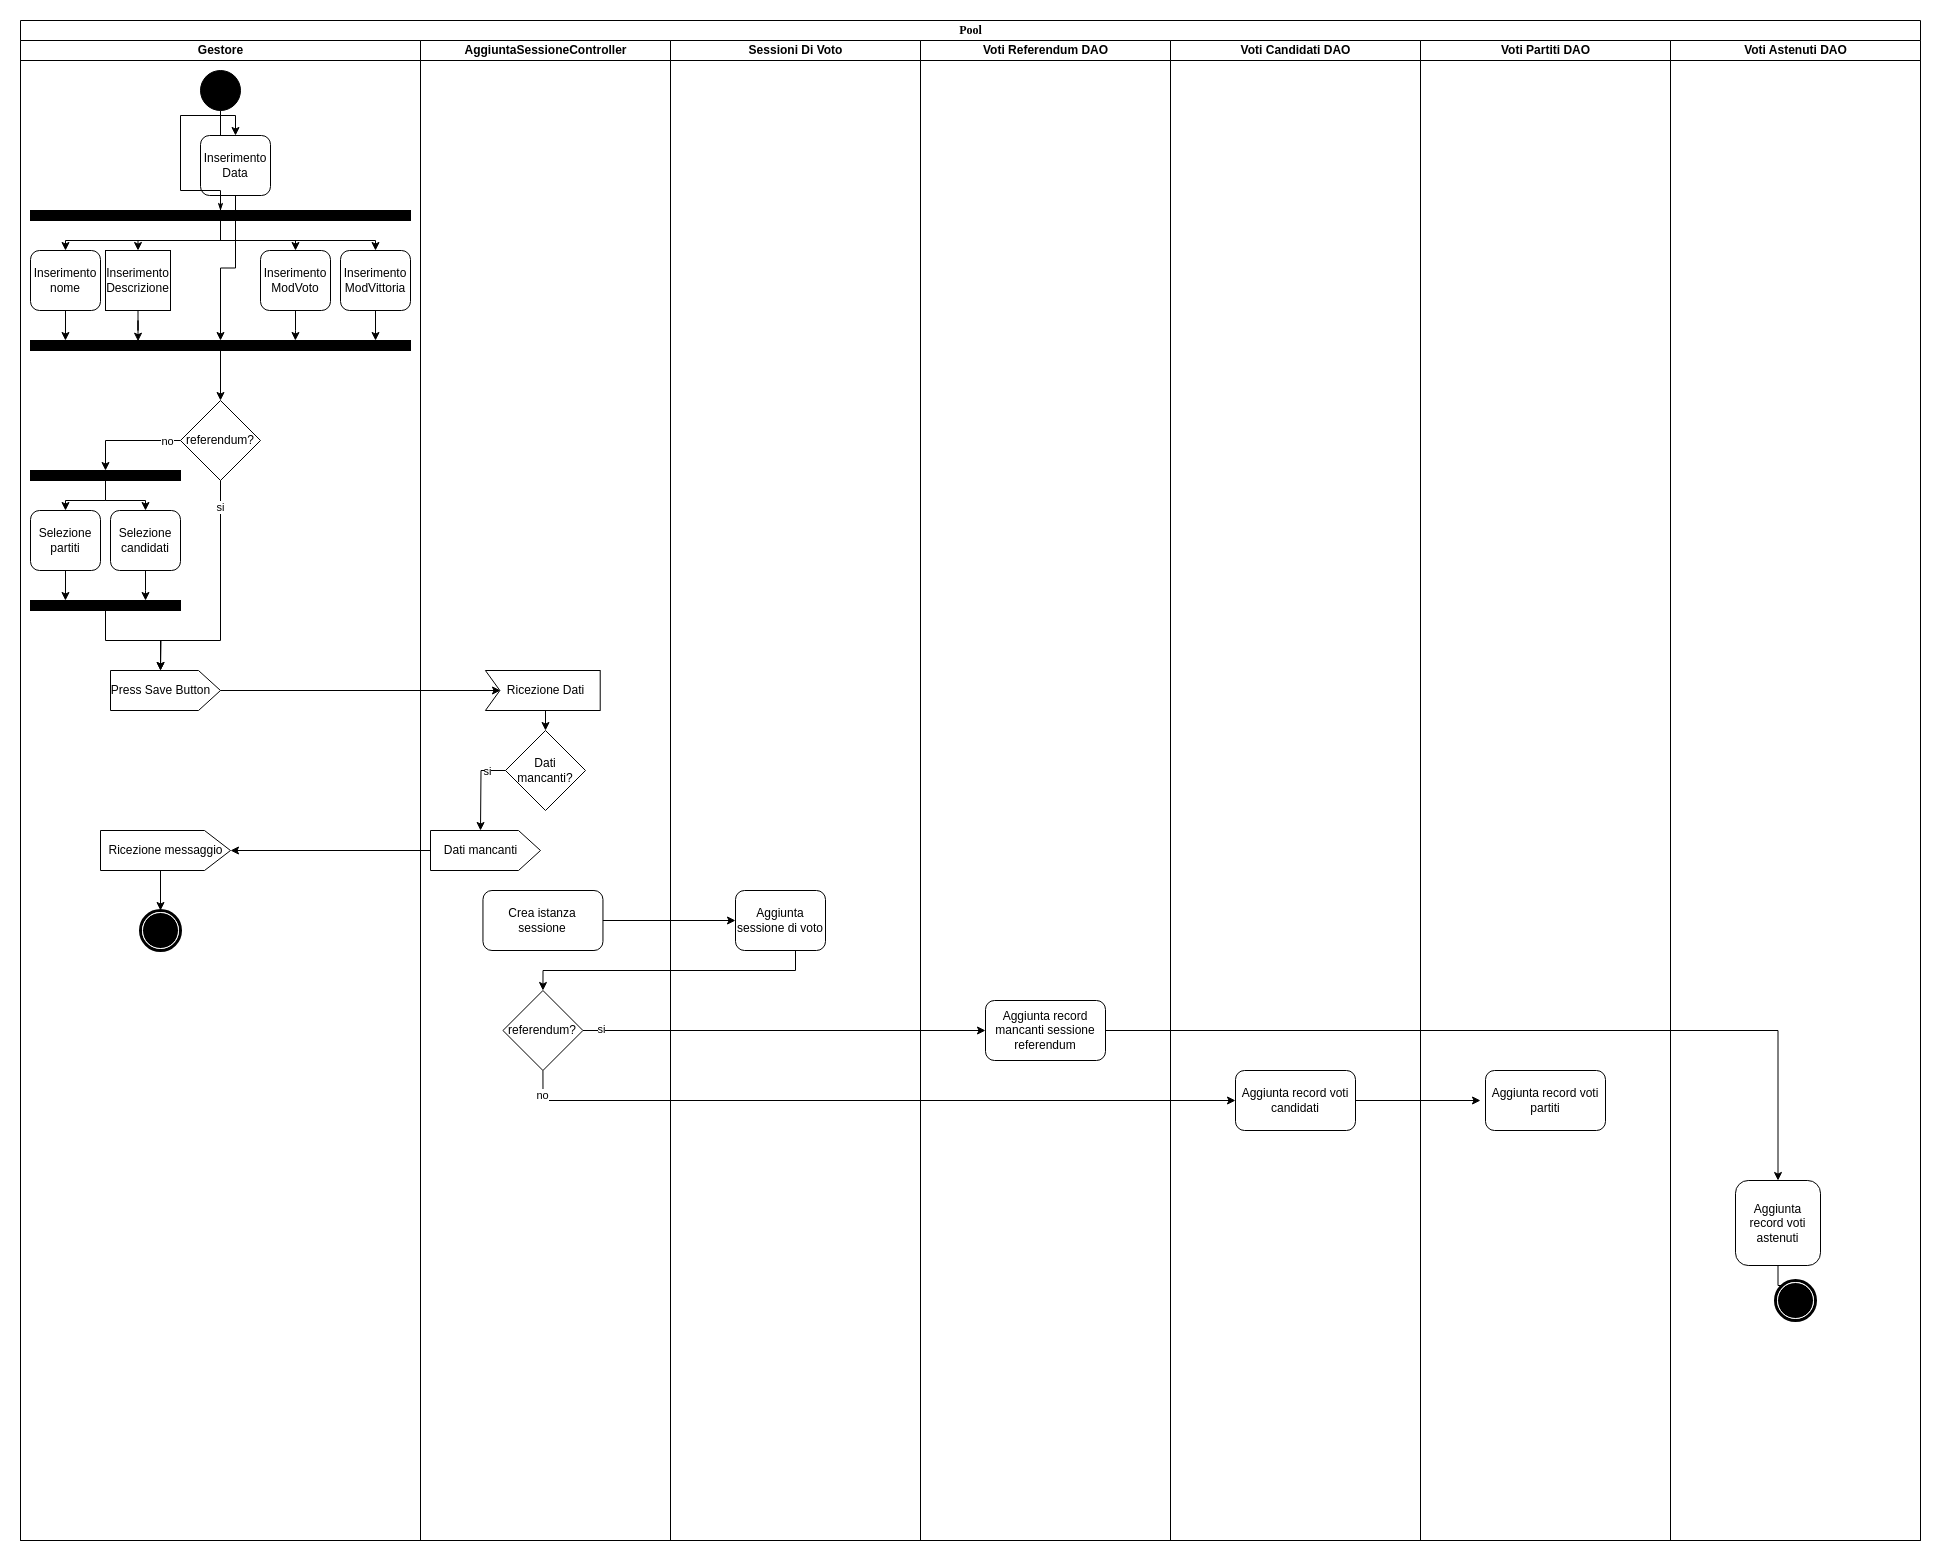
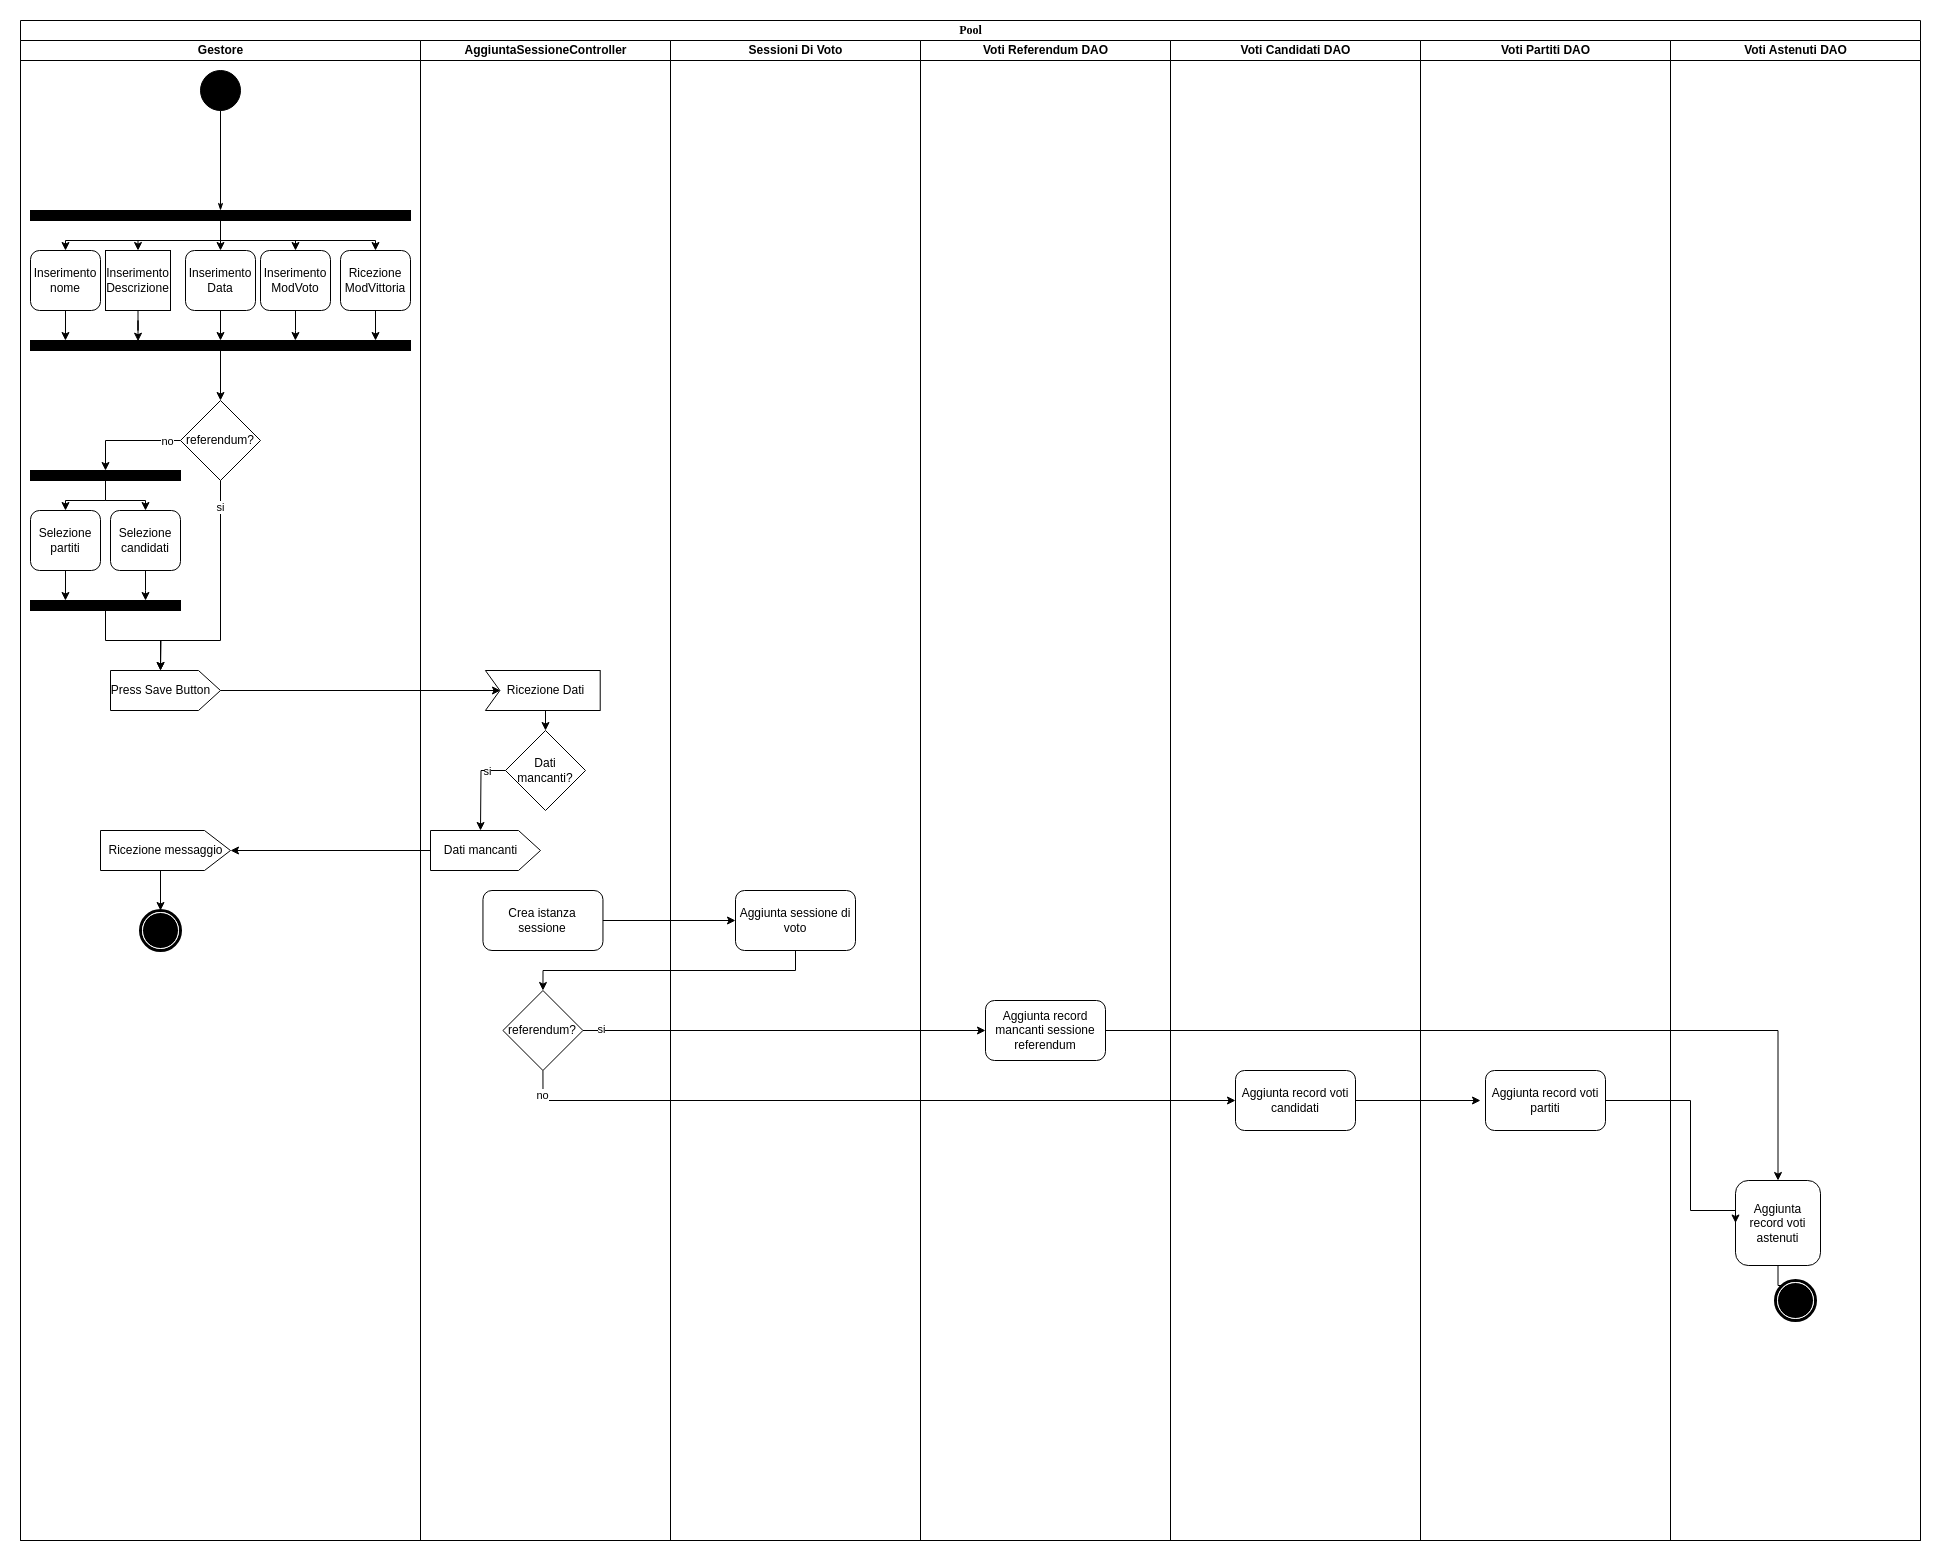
node "Inserimento Data": moved (236, 166) -> (221, 281)
node "Inserimento ModVittoria": label "Inserimento ModVittoria" -> "Ricezione ModVittoria"
node "Aggiunta sessione di voto": size 90x60 -> 120x60
edge "Aggiunta record voti partiti" -> "Aggiunta record voti astenuti": added
